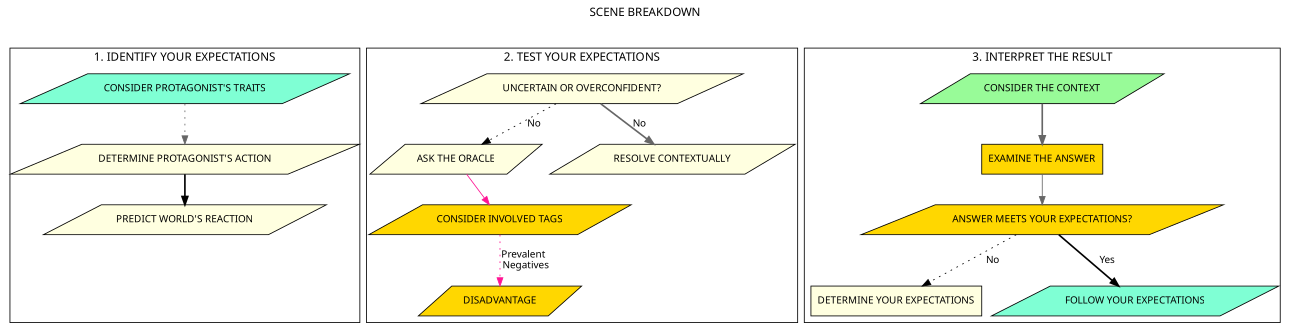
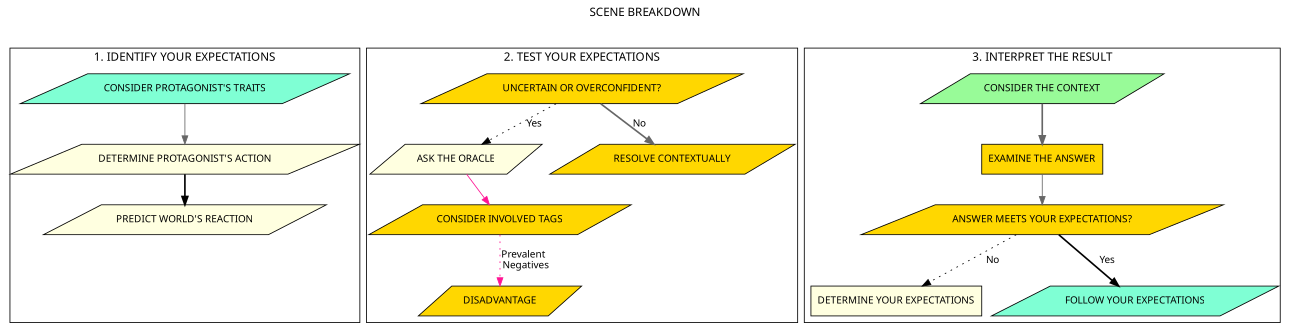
node "UNCERTAIN OR OVERCONFIDENT?": fillcolor lightyellow -> gold
edge "CONSIDER PROTAGONIST'S TRAITS" -> "DETERMINE PROTAGONIST'S ACTION": style dotted -> solid
edge "UNCERTAIN OR OVERCONFIDENT?" -> "ASK THE ORACLE": label "No" -> "Yes"
node "RESOLVE CONTEXTUALLY": fillcolor lightyellow -> gold
